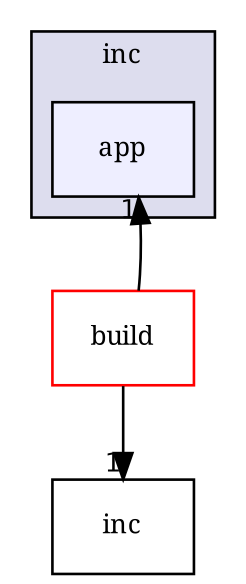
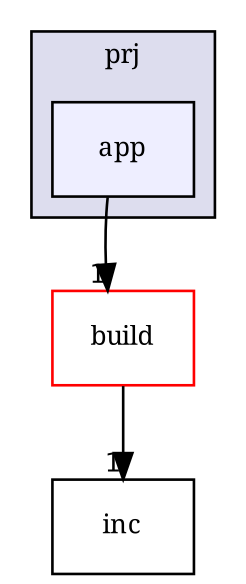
cluster "inc": label "inc" -> "prj"
edge "build" -> "app": reversed
